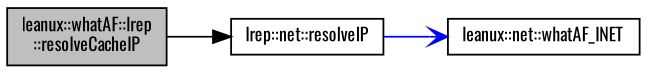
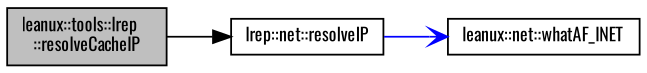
node "leanux::whatAF::lrep ::resolveCacheIP": label "leanux::whatAF::lrep ::resolveCacheIP" -> "leanux::tools::lrep ::resolveCacheIP"
